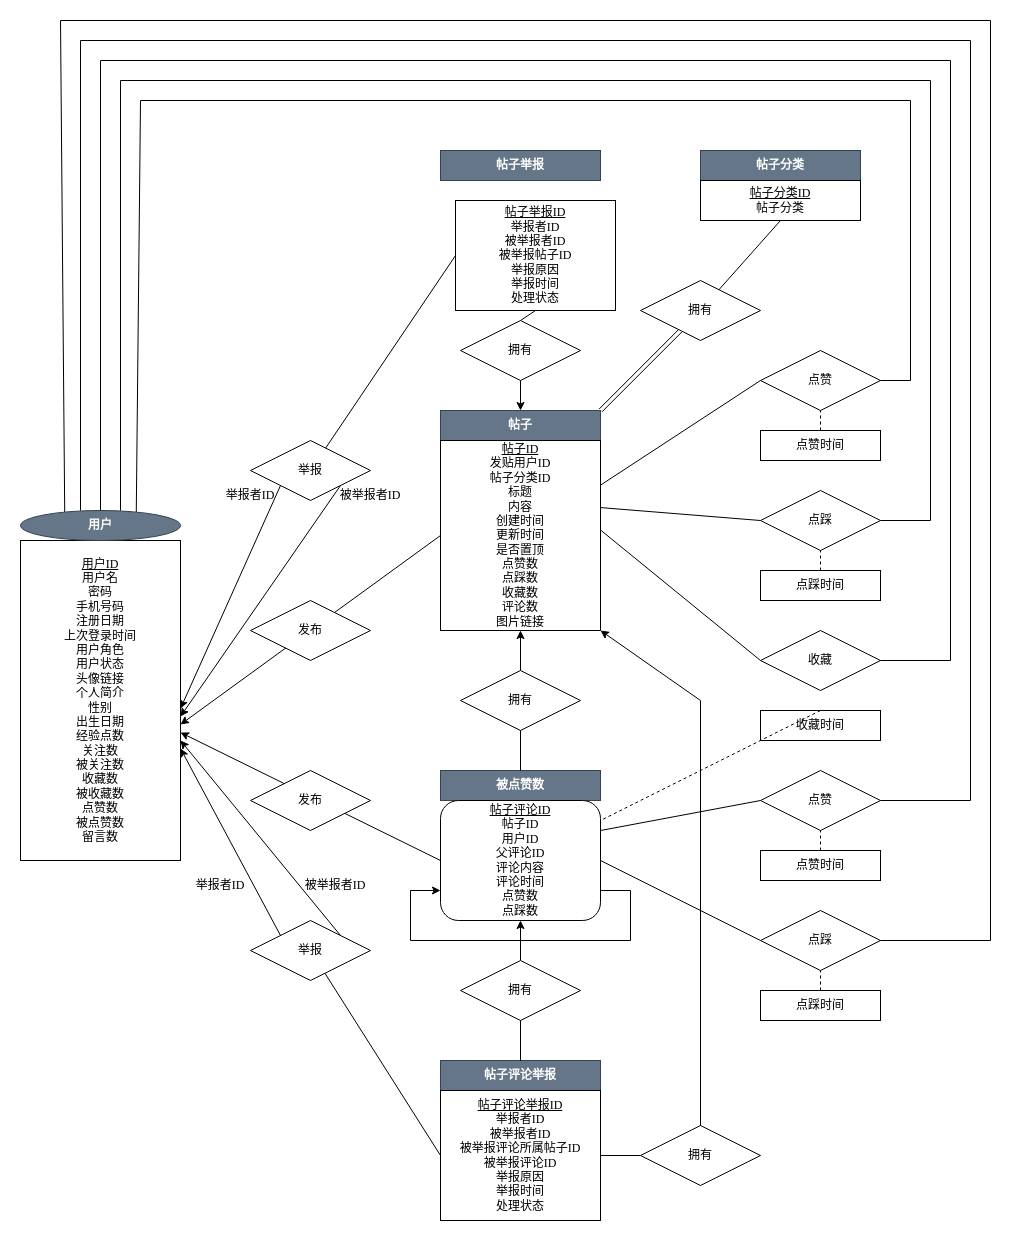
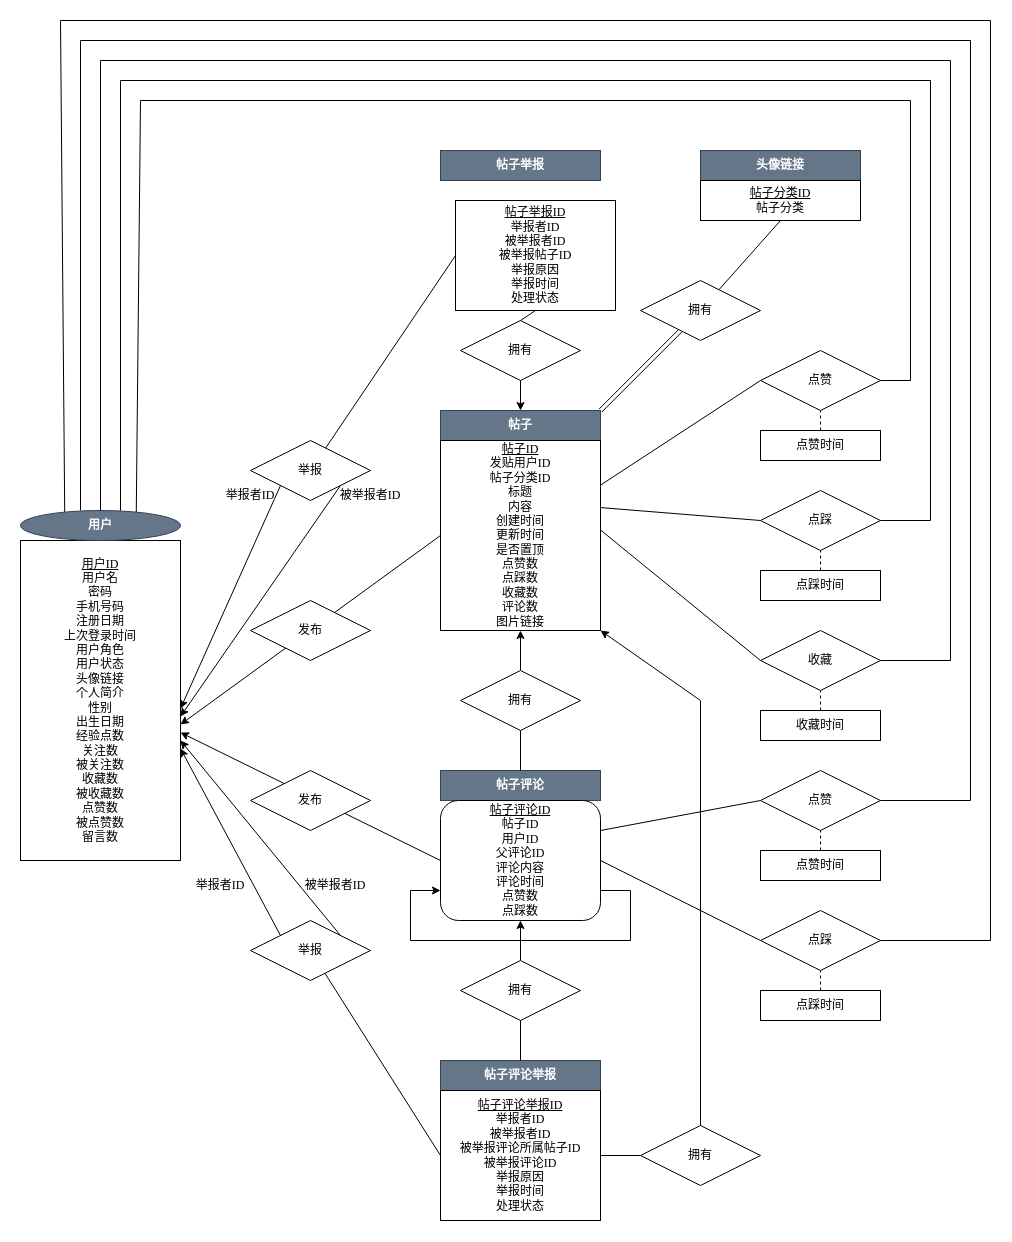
node "帖子分类": label "帖子分类" -> "头像链接"
edge "收藏时间" -- "帖子评论ID 帖子ID 用户ID 父评论ID 评论内容 评论时间 点赞数 点踩数": now "收藏时间" -- "收藏"
node "被点赞数": label "被点赞数" -> "帖子评论"
